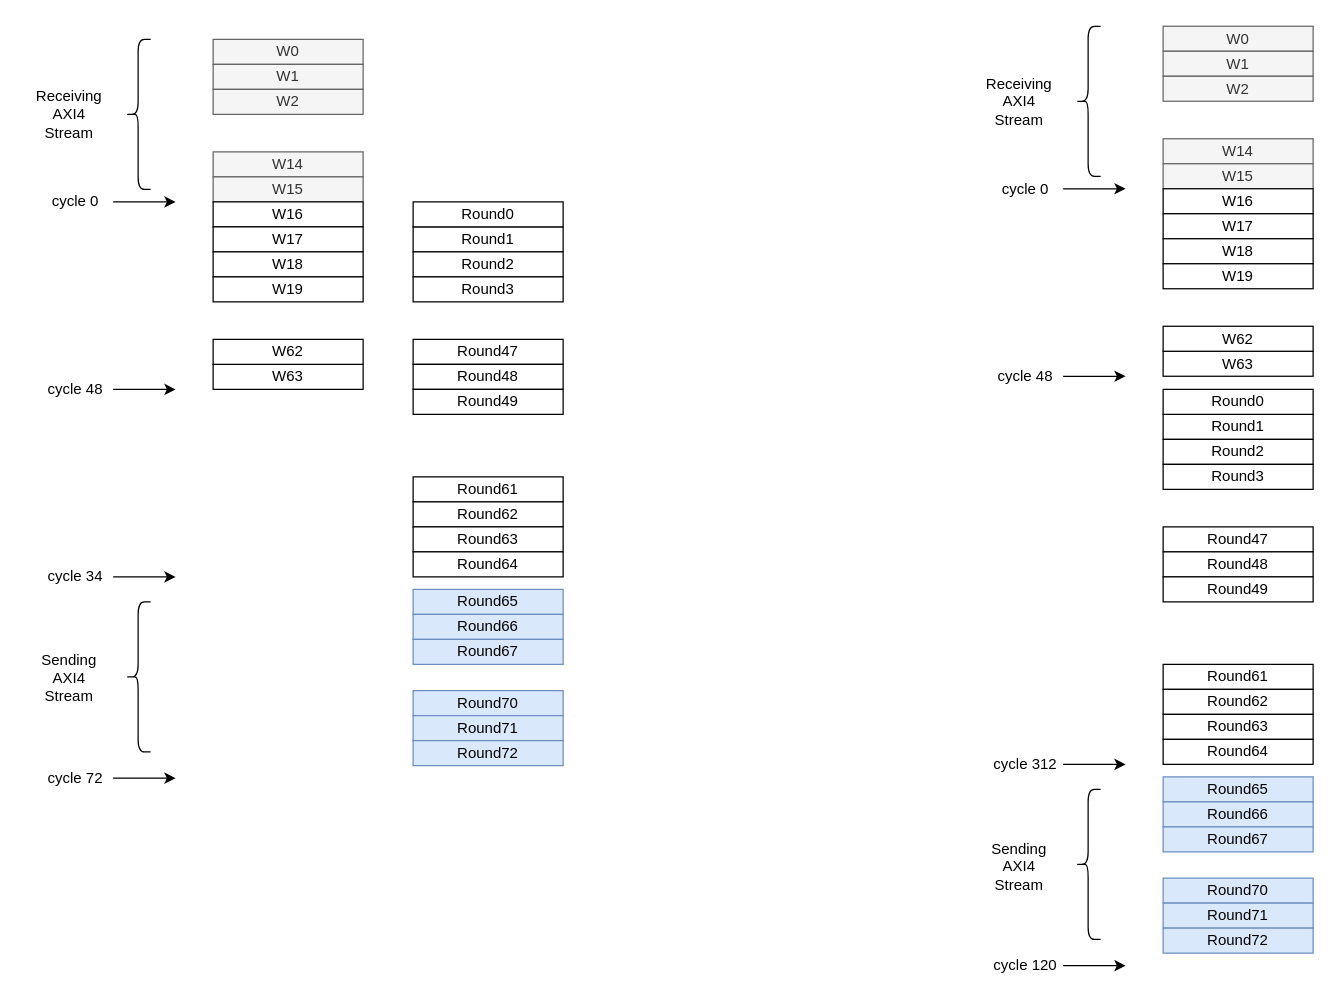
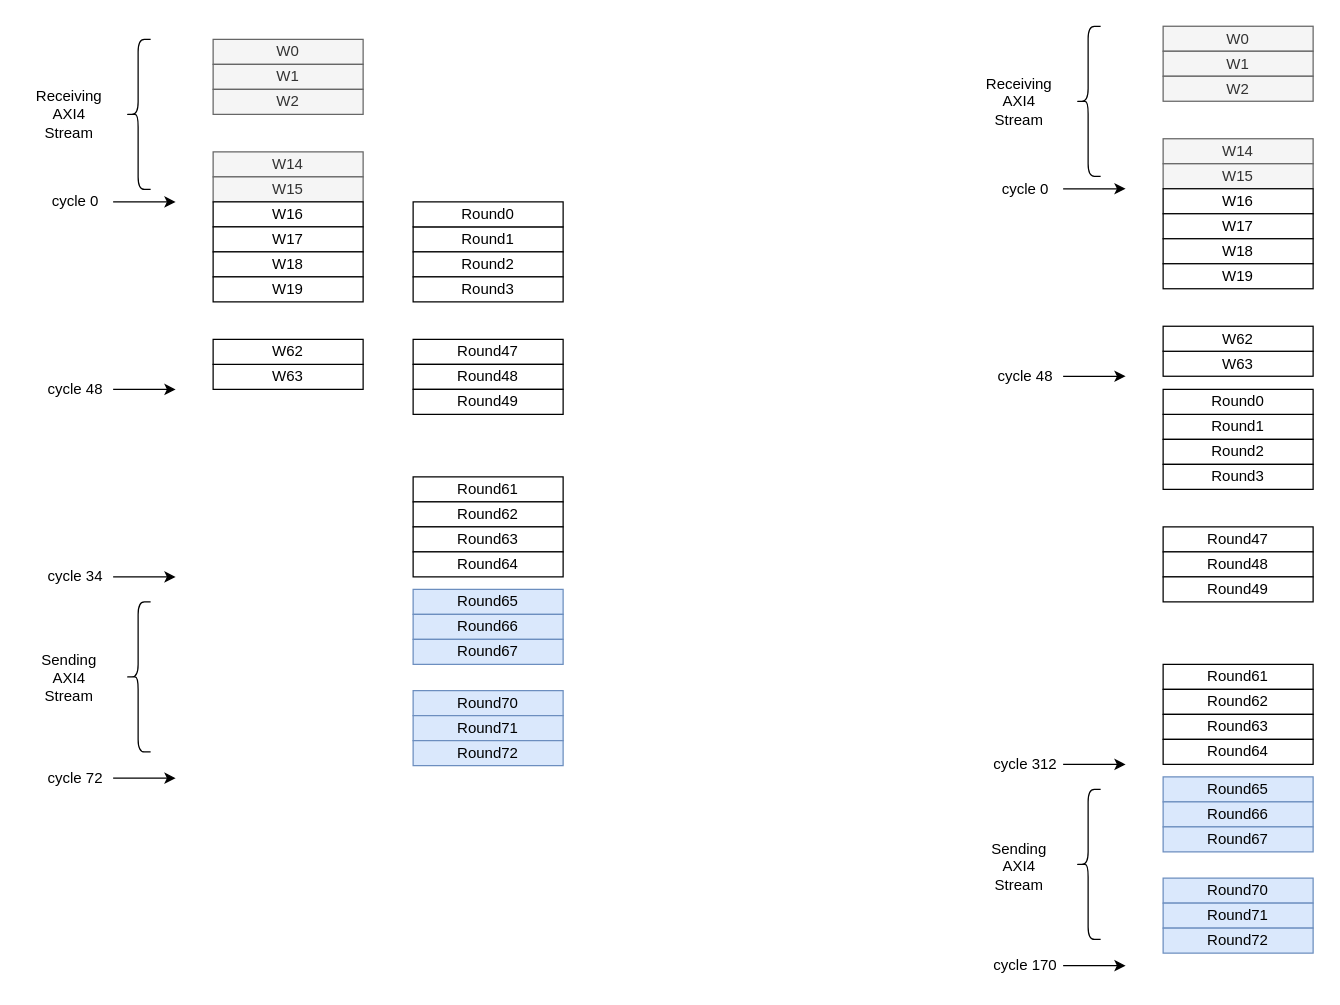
node "cycle 120": label "cycle 120" -> "cycle 170"
